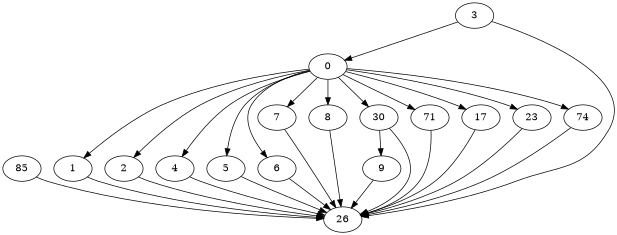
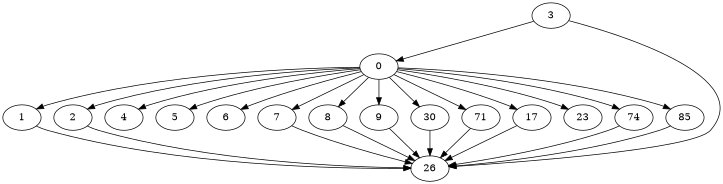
edge "0" -> "85": added
edge "30" -> "9": now "0" -> "9"
edge "23" -> "26": removed
edge "6" -> "26": removed
edge "5" -> "26": removed
edge "4" -> "26": removed
